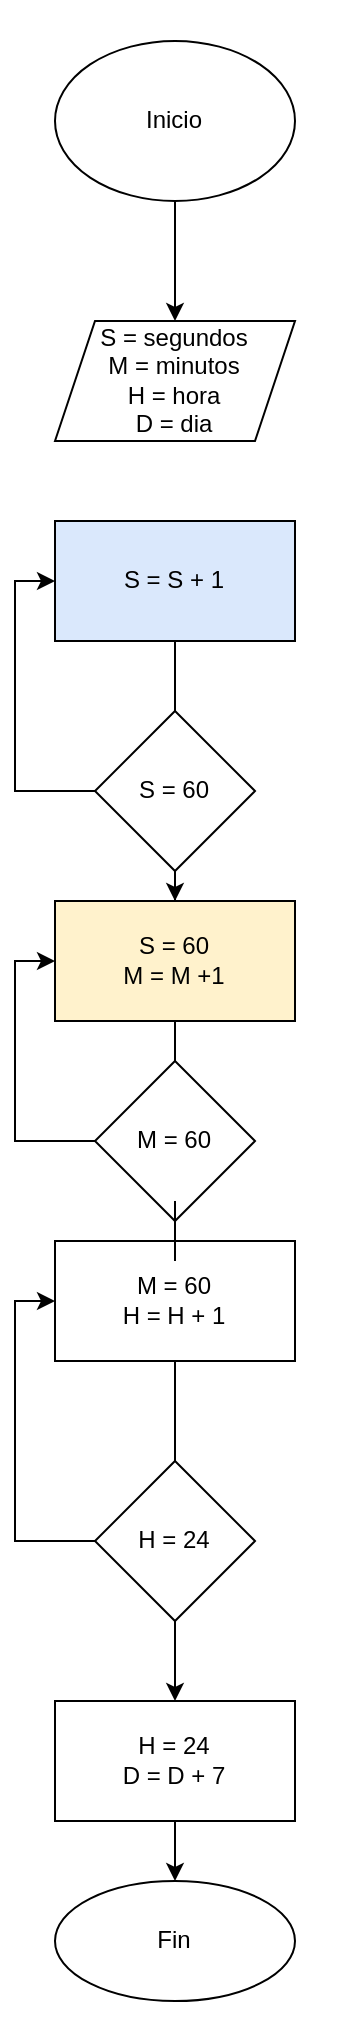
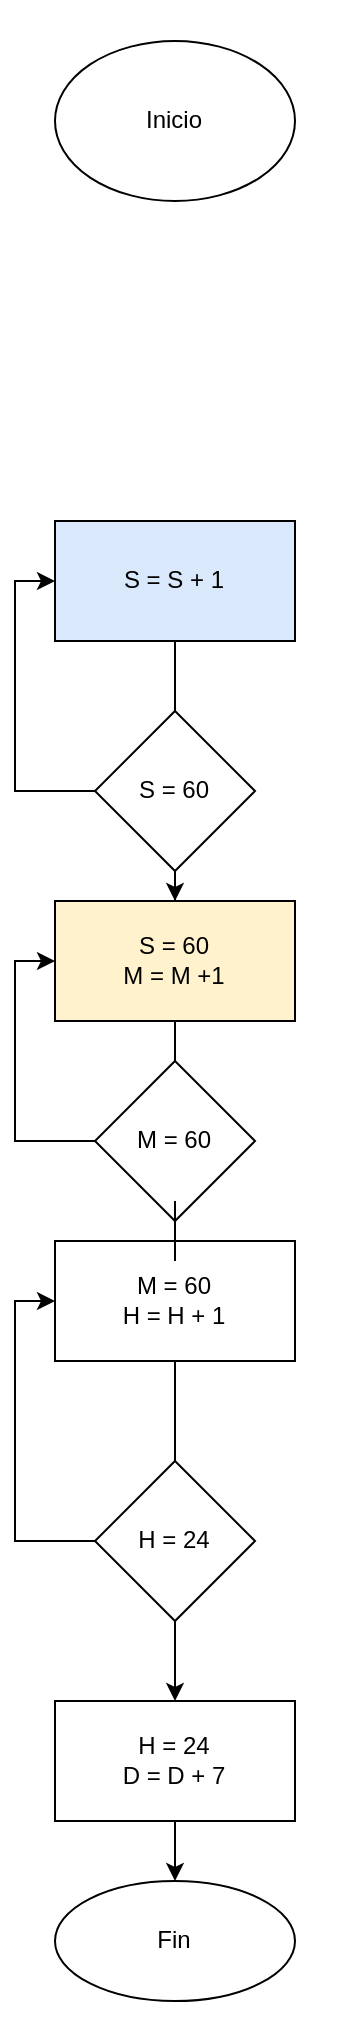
edge "Inicio" -> "S = segundos M = minutos H = hora D = dia": removed
node "S = segundos M = minutos H = hora D = dia": removed
